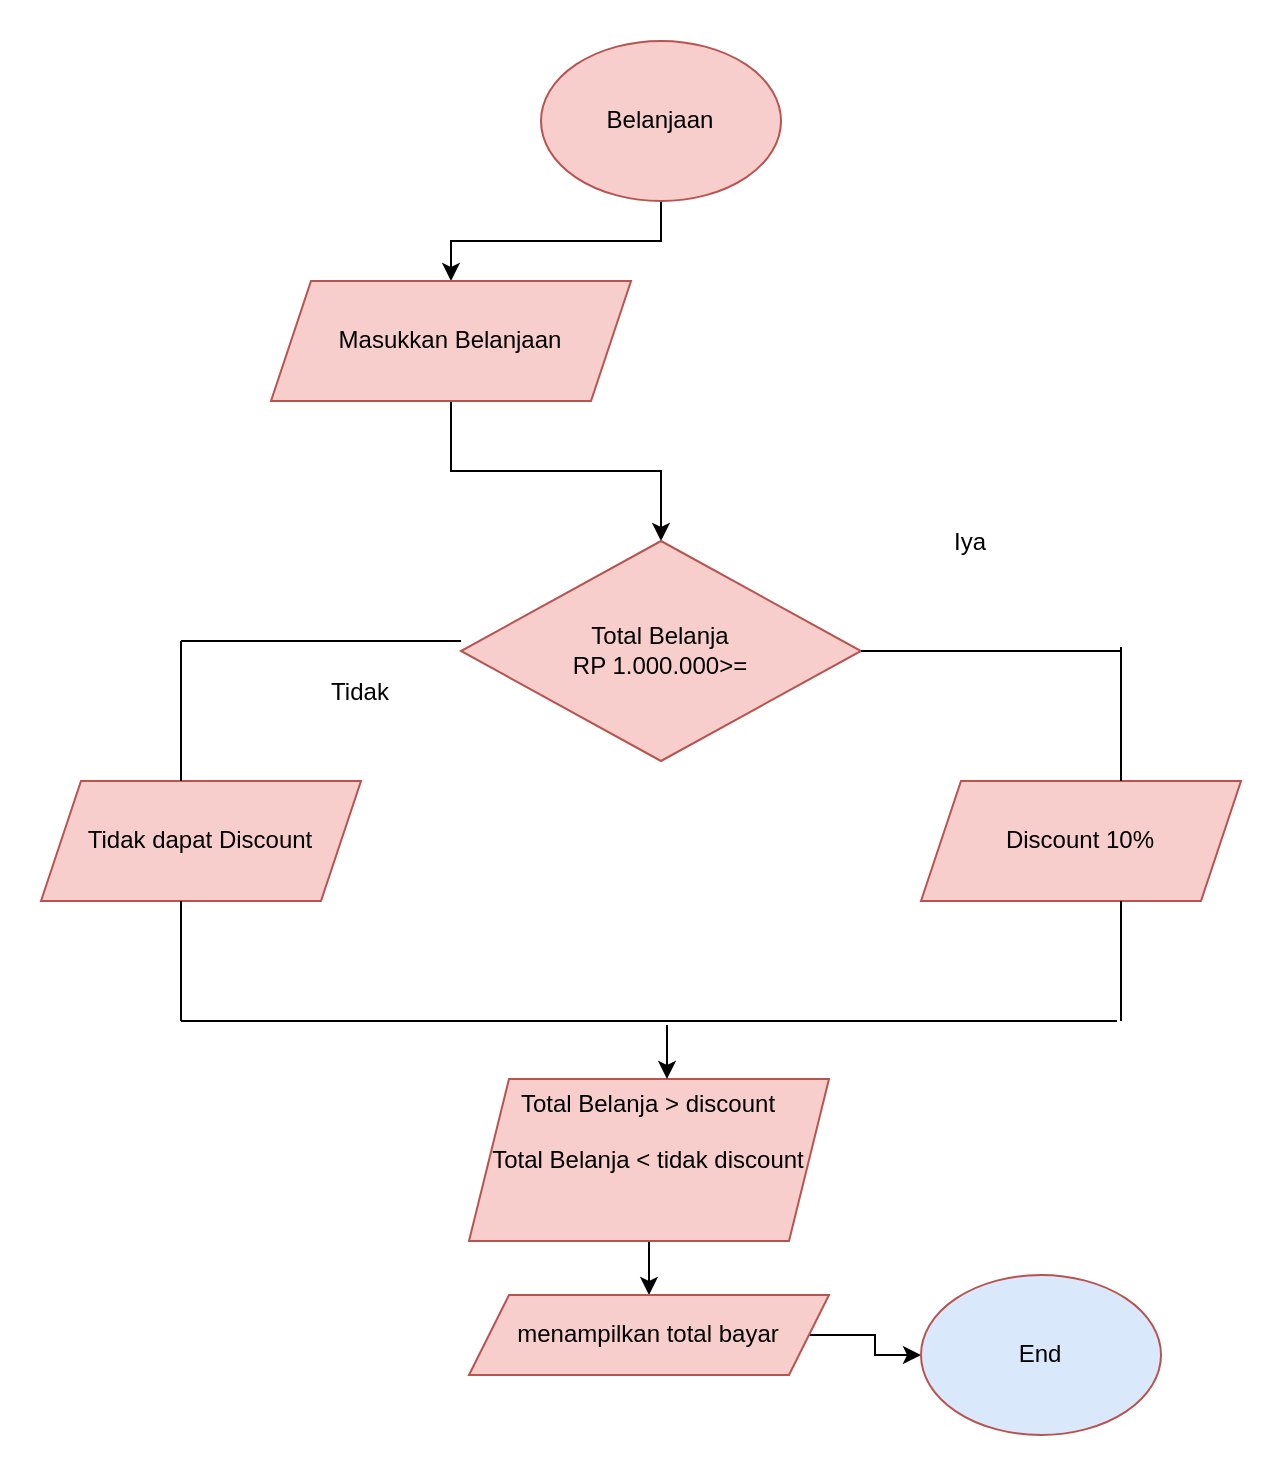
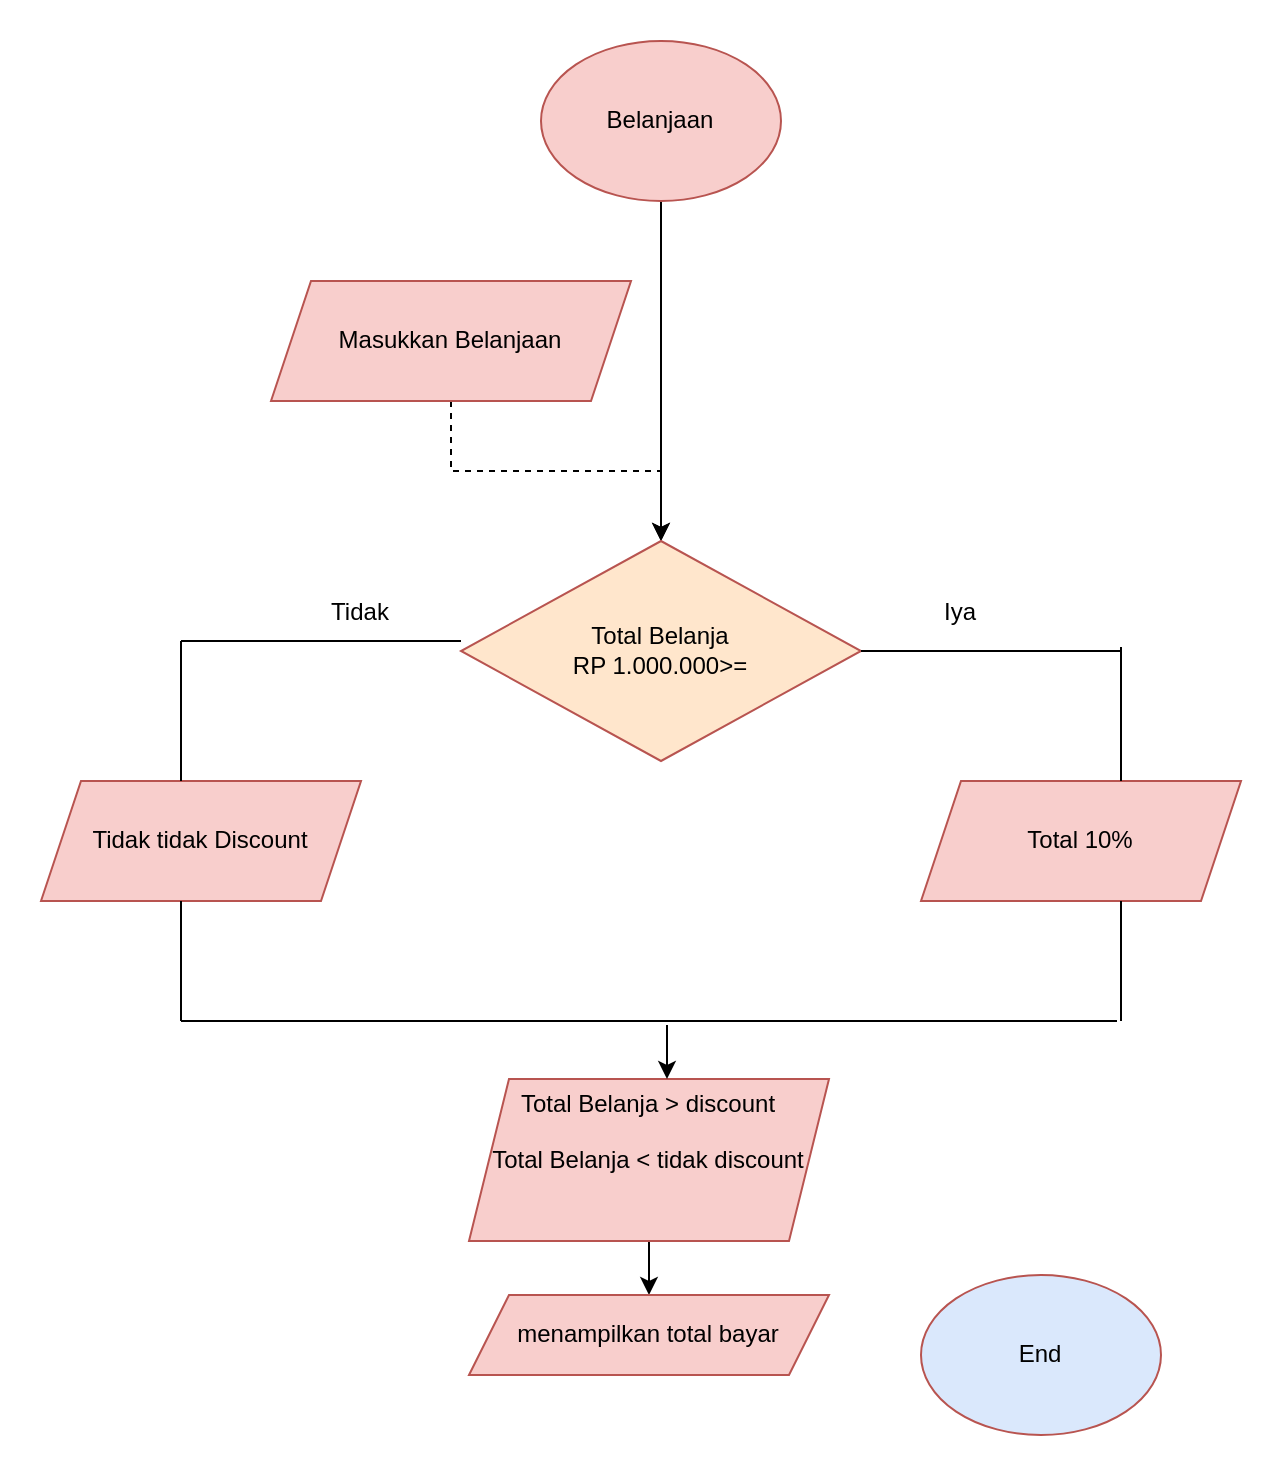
edge "Belanjaan" -> "Masukkan Belanjaan": now "Belanjaan" -> "Total Belanja RP 1.000.000>="
edge "Masukkan Belanjaan" -> "Total Belanja RP 1.000.000>=": style solid -> dashed
node "Iya": moved (971, 543) -> (961, 613)
node "Total Belanja RP 1.000.000>=": fillcolor #f8cecc -> #ffe6cc
node "Tidak": moved (361, 693) -> (361, 613)
node "Tidak dapat Discount": label "Tidak dapat Discount" -> "Tidak tidak Discount"
node "Discount 10%": label "Discount 10%" -> "Total 10%"
edge "menampilkan total bayar" -> "End": removed
